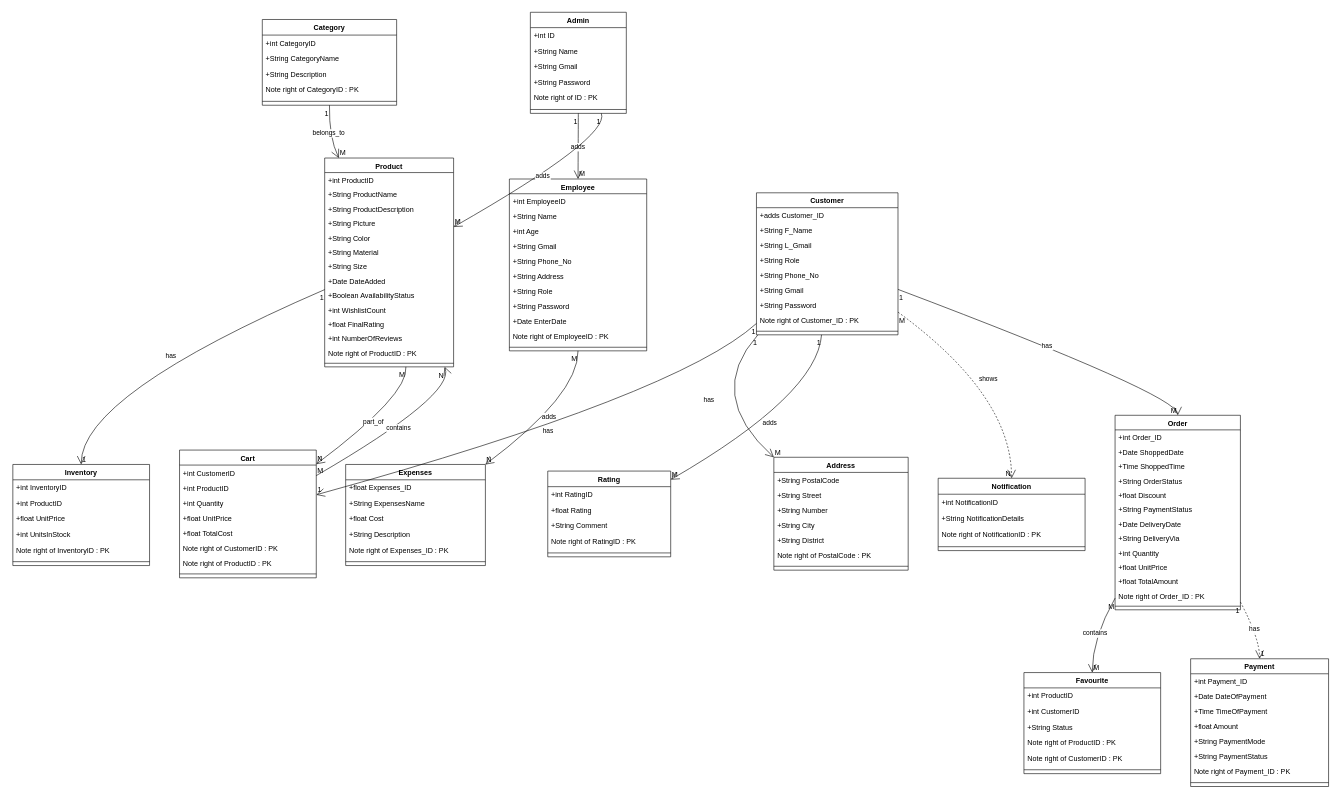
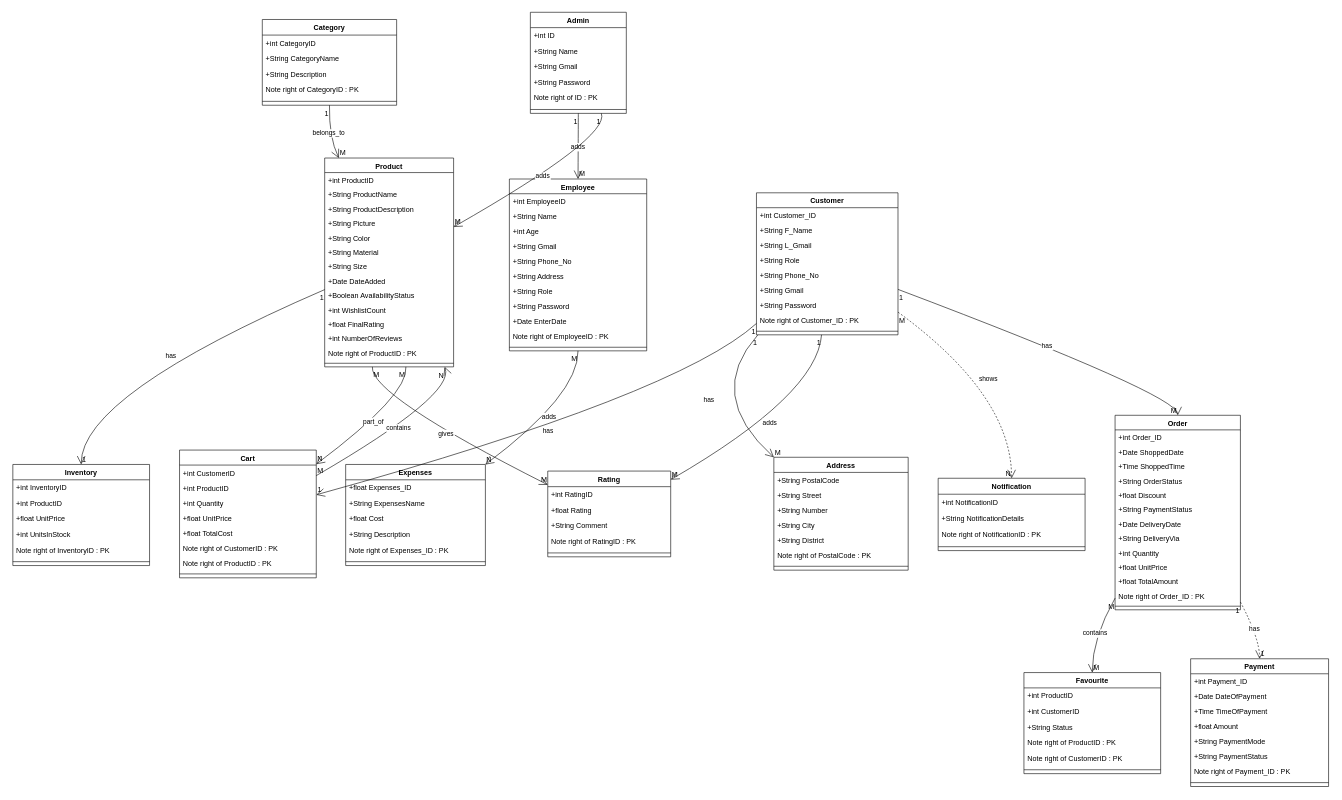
node "+adds Customer_ID": label "+adds Customer_ID" -> "+int Customer_ID"
edge "Product" -> "Rating": added, labels "M", "gives", "M"
